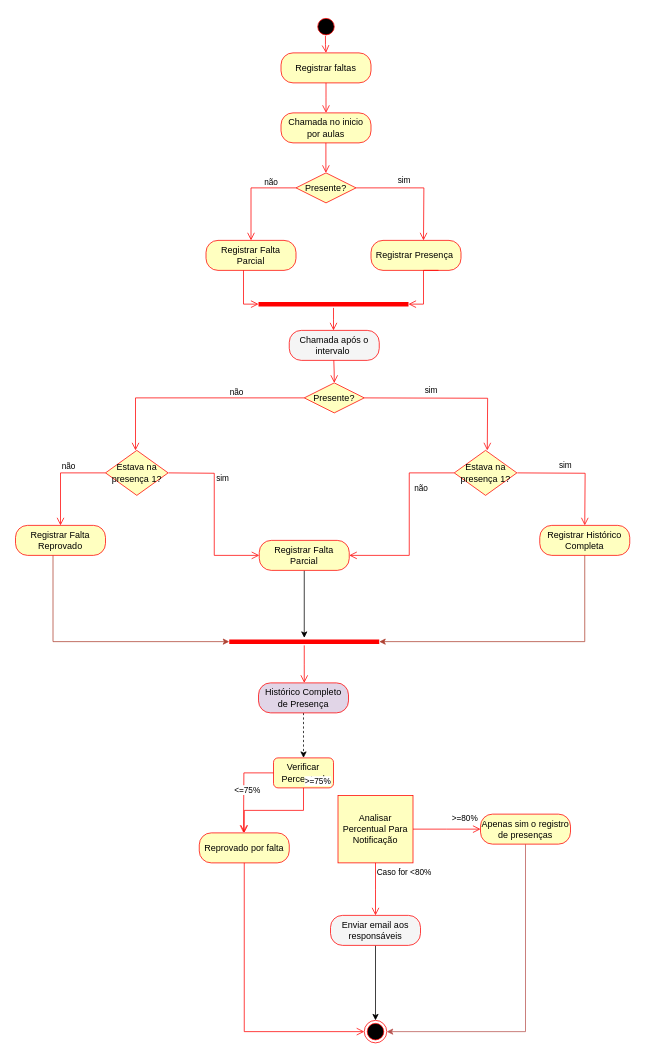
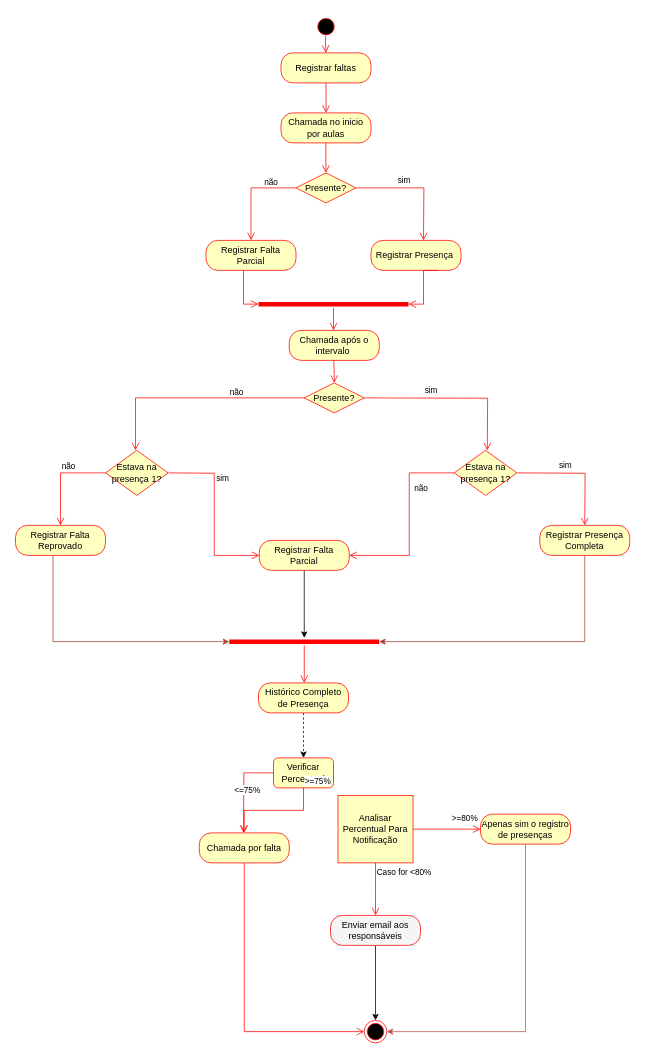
node "Chamada após o intervalo": fillcolor #f5f5f5 -> #ffffc0
node "Registrar Histórico Completa": label "Registrar Histórico Completa" -> "Registrar Presença Completa"
node "Histórico Completo de Presença": fillcolor #e1d5e7 -> #ffffc0
node "Reprovado por falta": label "Reprovado por falta" -> "Chamada por falta"
